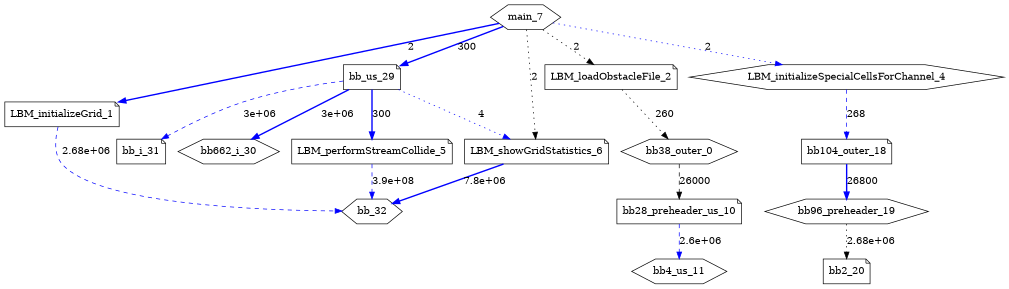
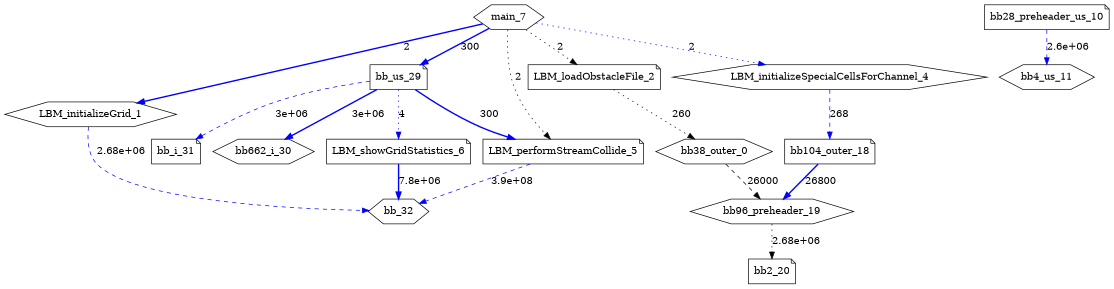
edge "main_7" -> "LBM_showGridStatistics_6": now "main_7" -> "LBM_performStreamCollide_5"
node "LBM_initializeGrid_1": shape note -> hexagon
edge "bb38_outer_0" -> "bb28_preheader_us_10": now "bb38_outer_0" -> "bb96_preheader_19"
